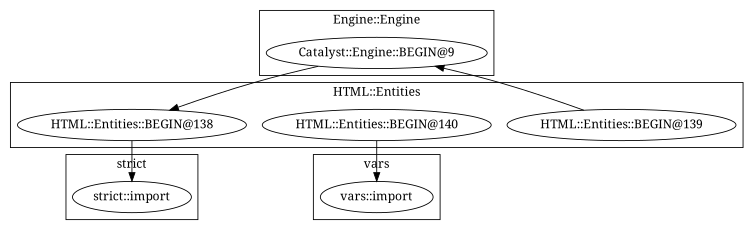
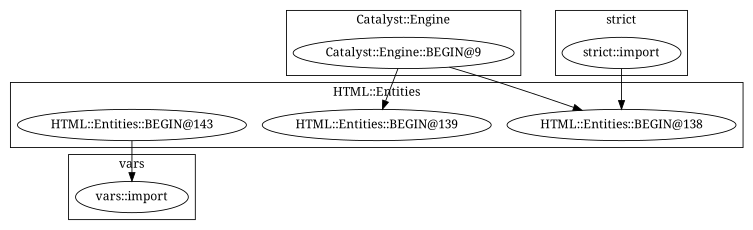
cluster "Engine::Engine": label "Engine::Engine" -> "Catalyst::Engine"
edge "HTML::Entities::BEGIN@139" -> "Catalyst::Engine::BEGIN@9": reversed
node "HTML::Entities::BEGIN@140": label "HTML::Entities::BEGIN@140" -> "HTML::Entities::BEGIN@143"
edge "HTML::Entities::BEGIN@138" -> "strict::import": reversed
